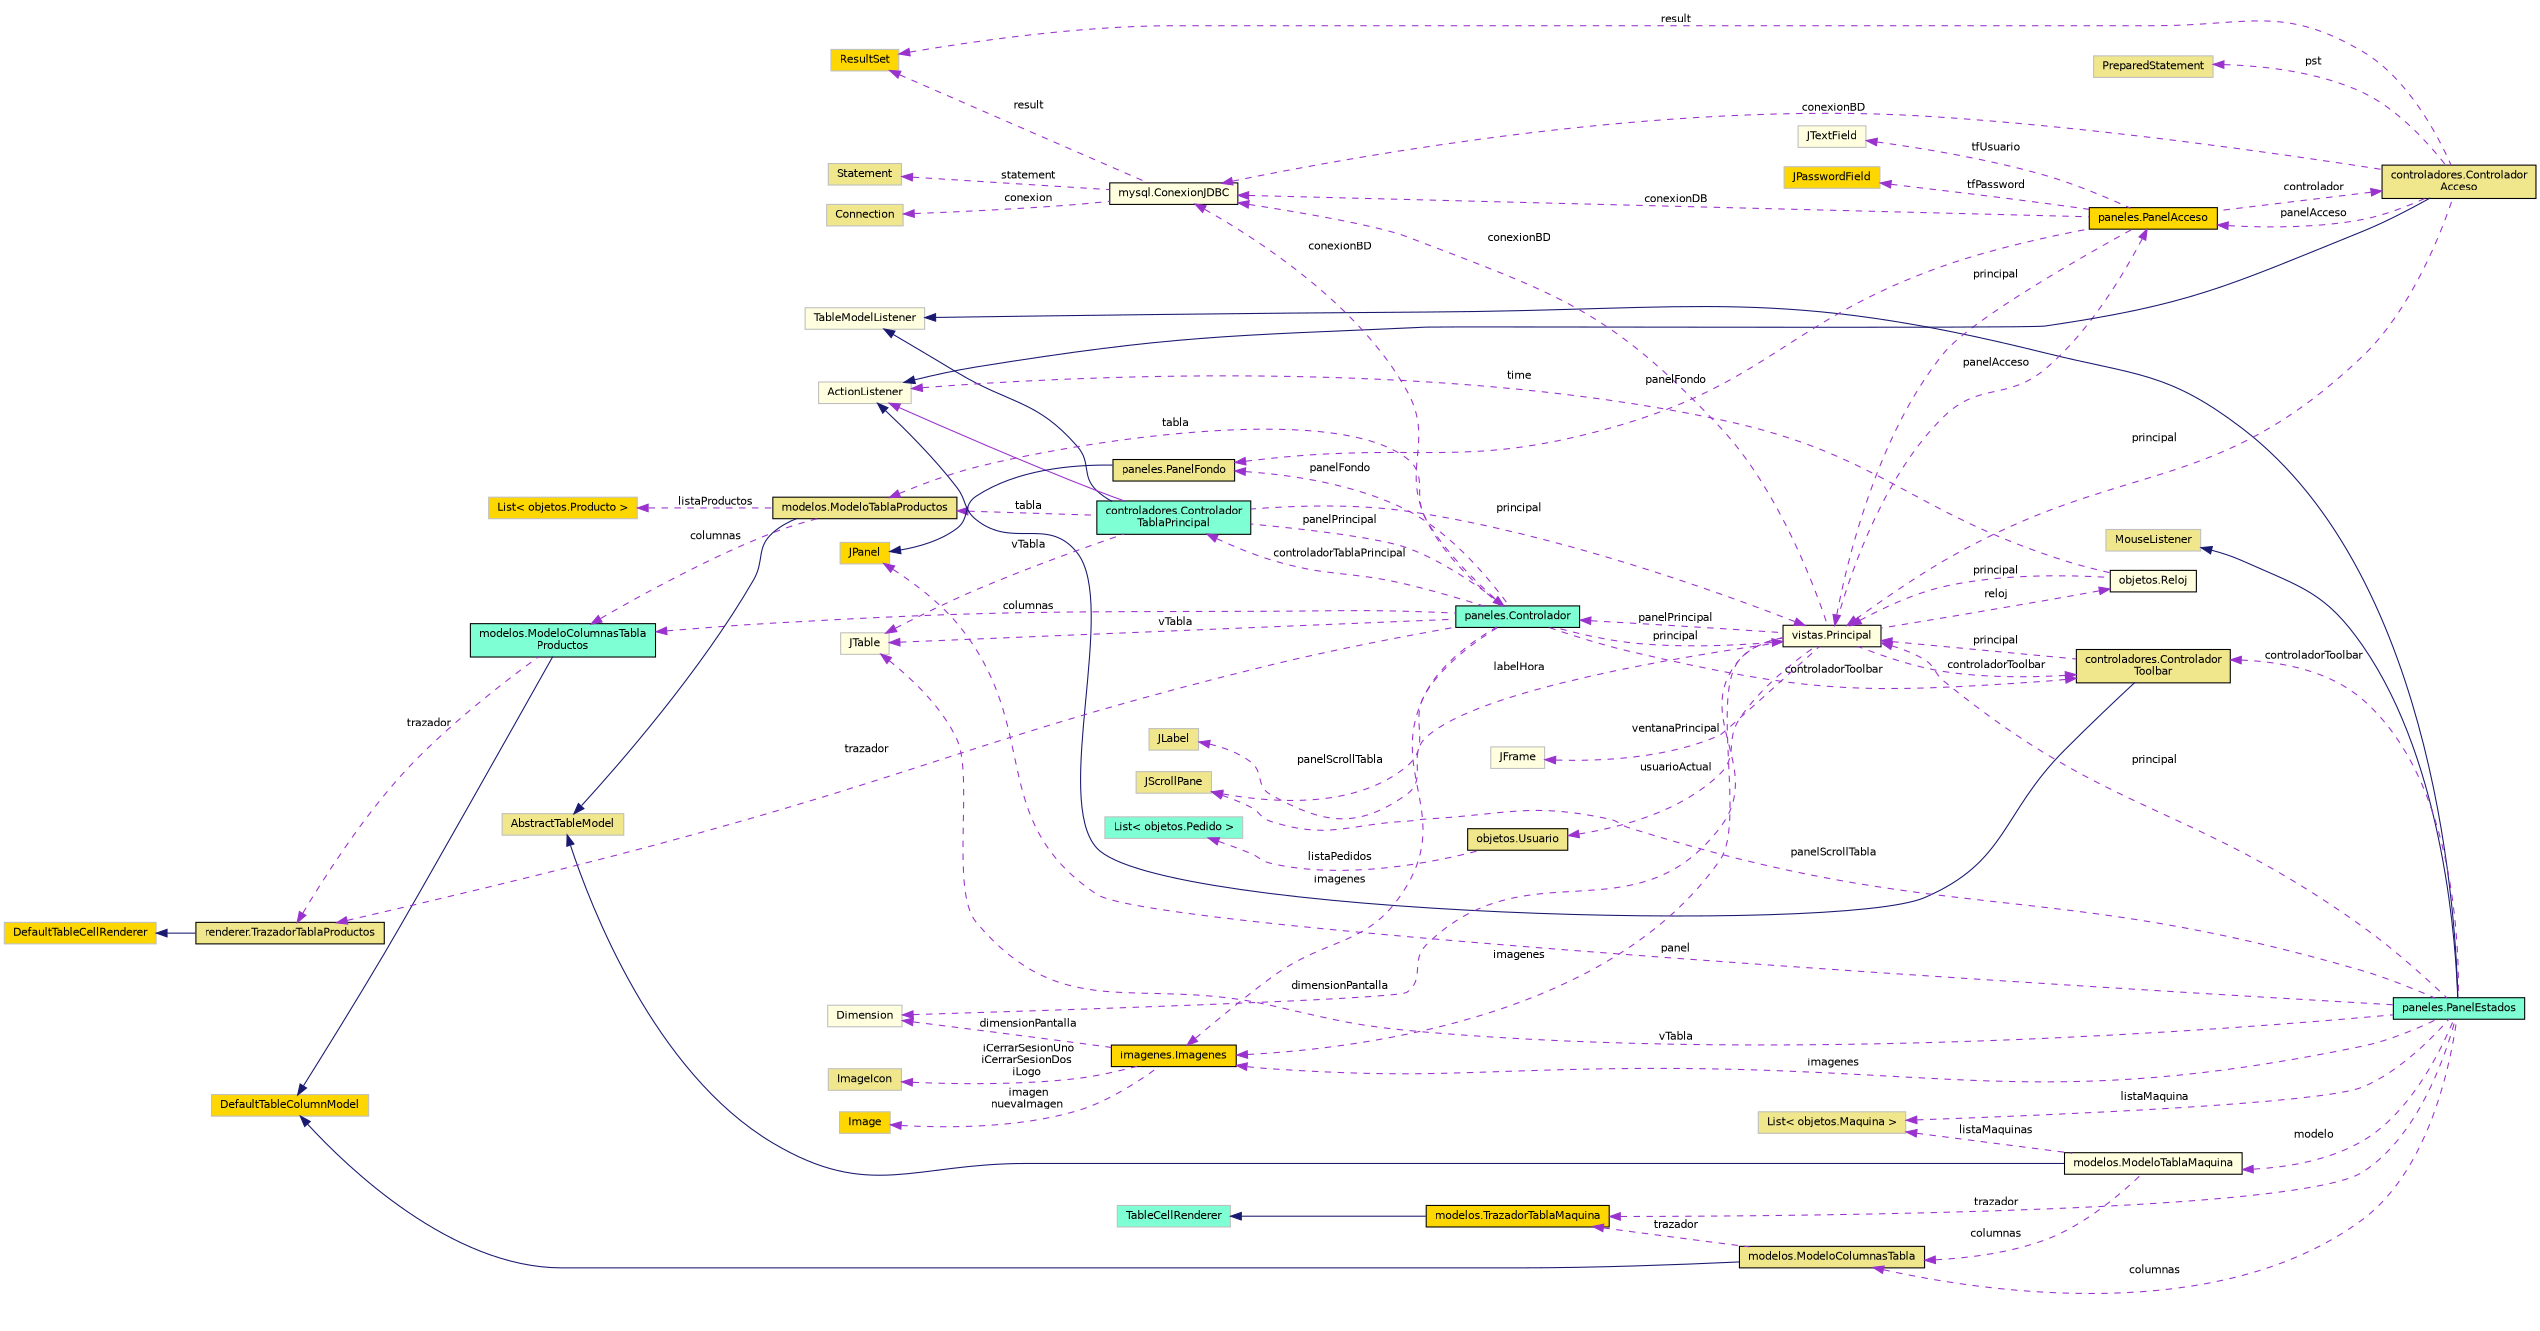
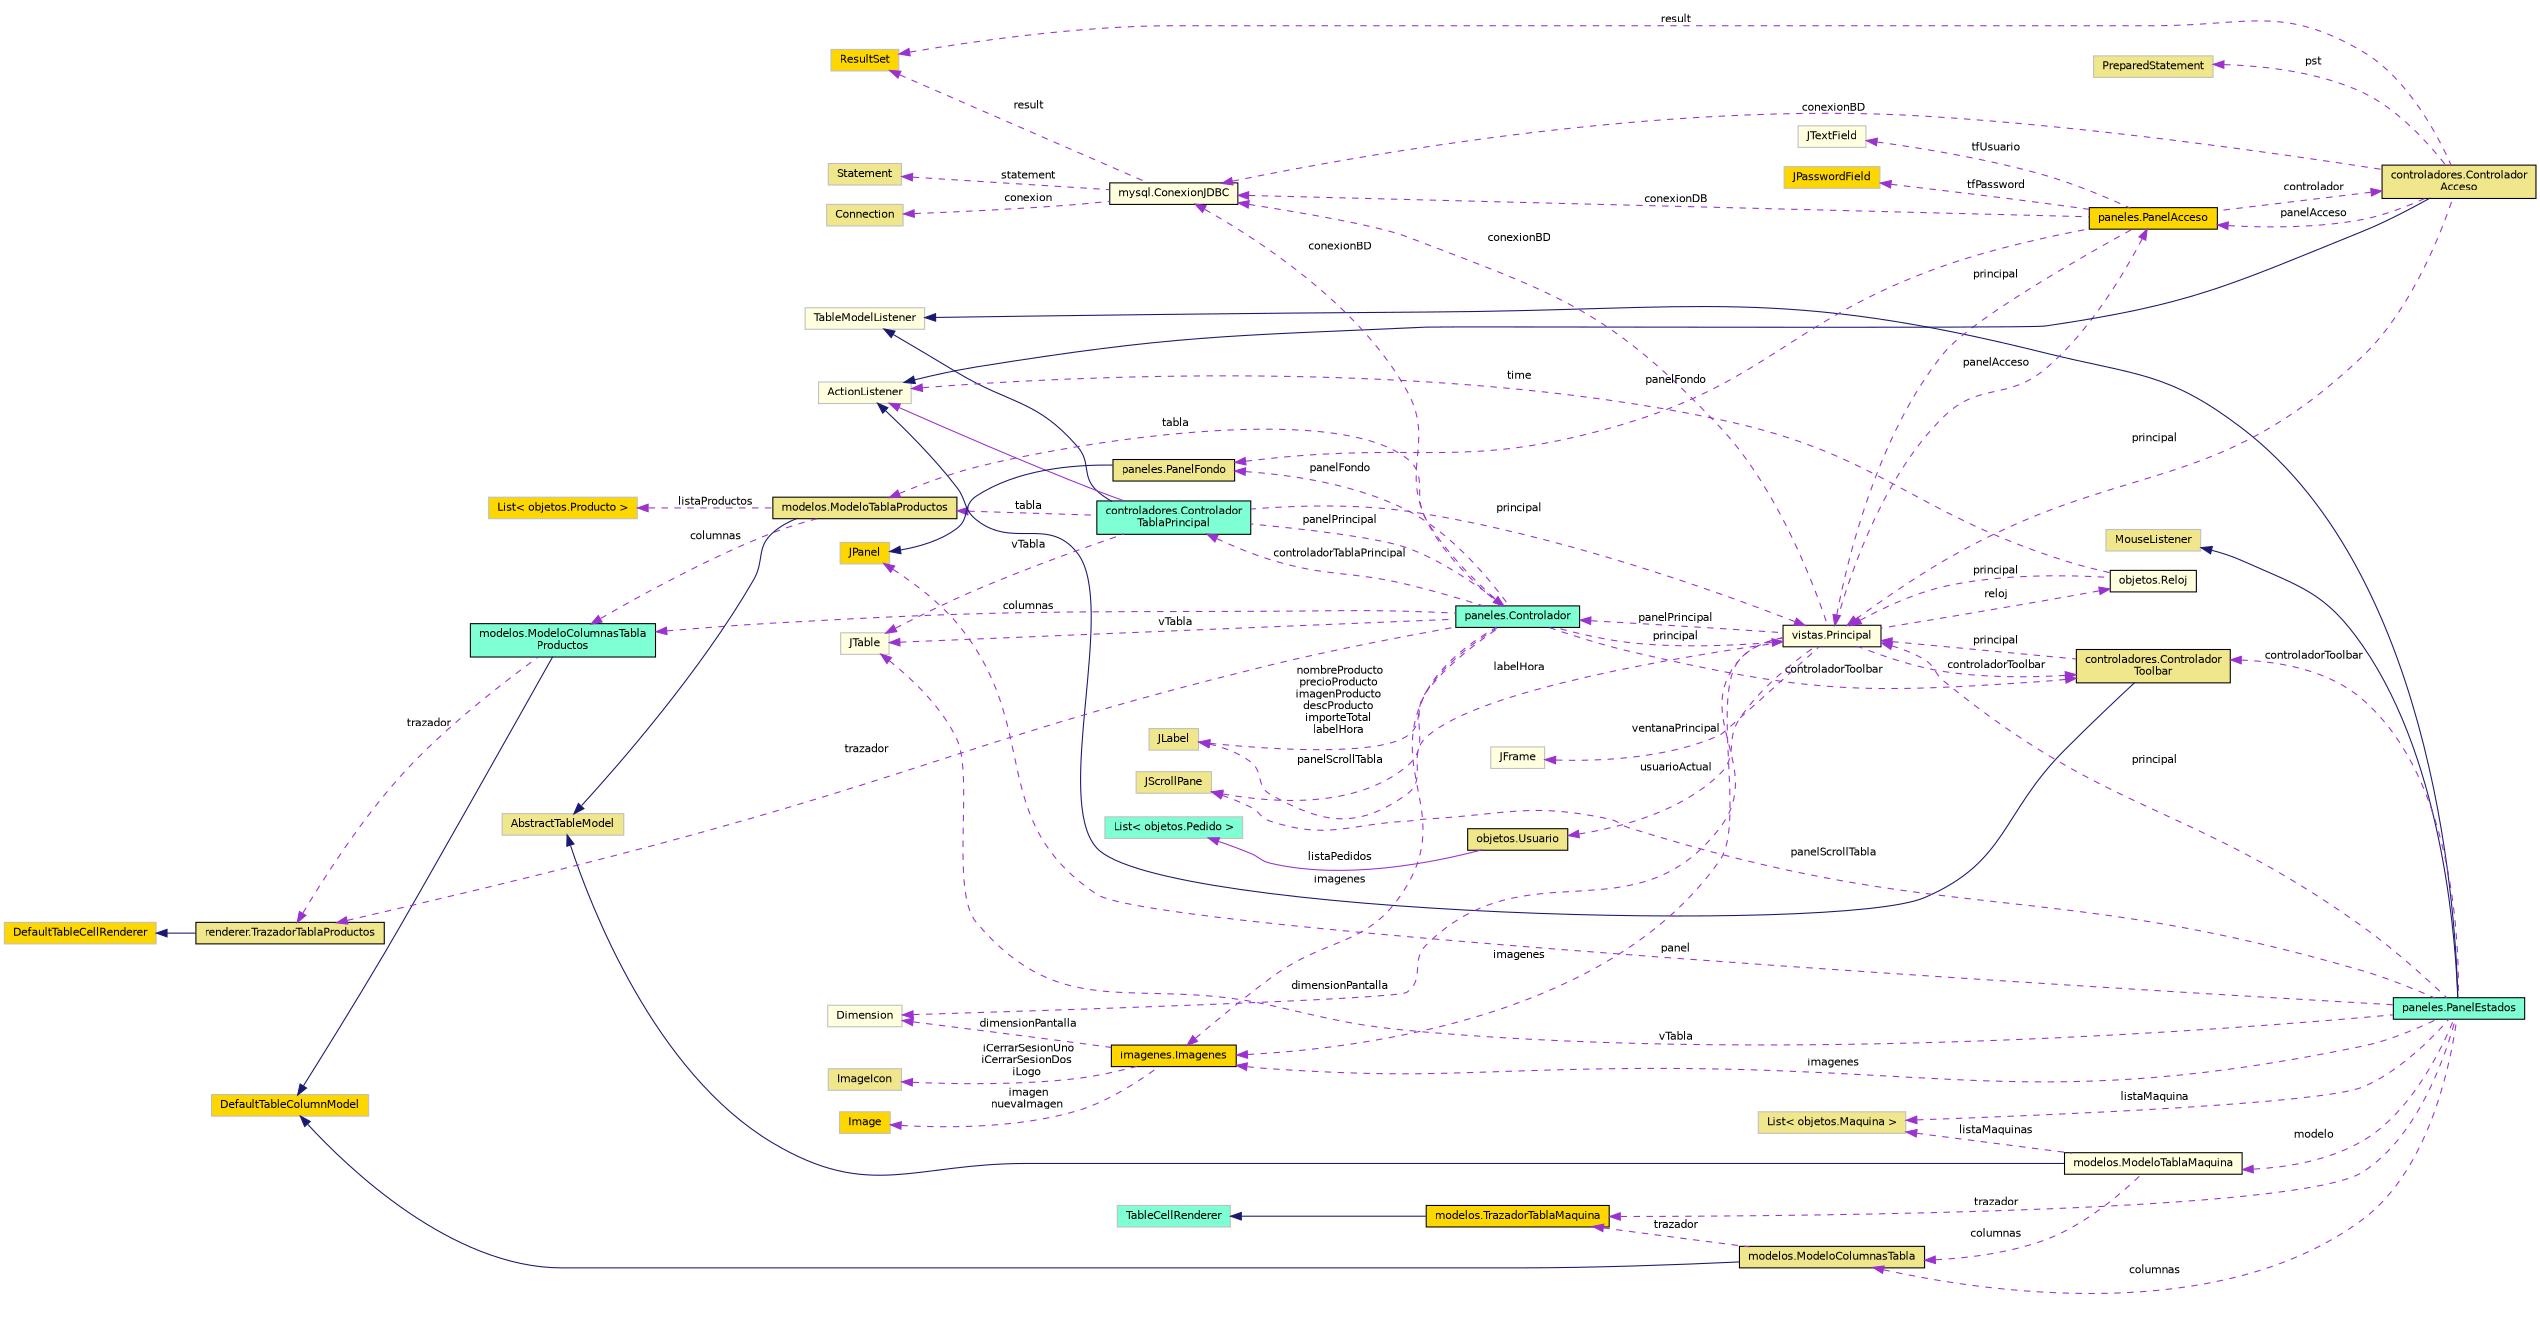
edge "paneles.Controlador" -> "JLabel": added, label "nombreProducto precioProducto imagenProducto descProducto importeTotal labelHora"
edge "objetos.Usuario" -> "List< objetos.Pedido >": style dashed -> solid
